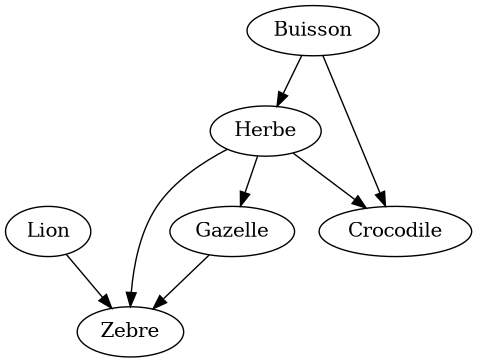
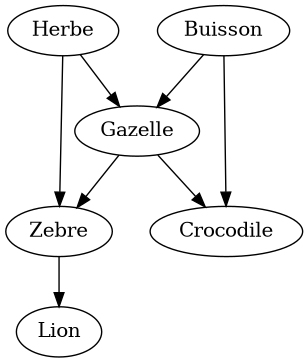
edge "Buisson" -> "Herbe": now "Buisson" -> "Gazelle"
edge "Herbe" -> "Crocodile": now "Gazelle" -> "Crocodile"
edge "Lion" -> "Zebre": reversed
